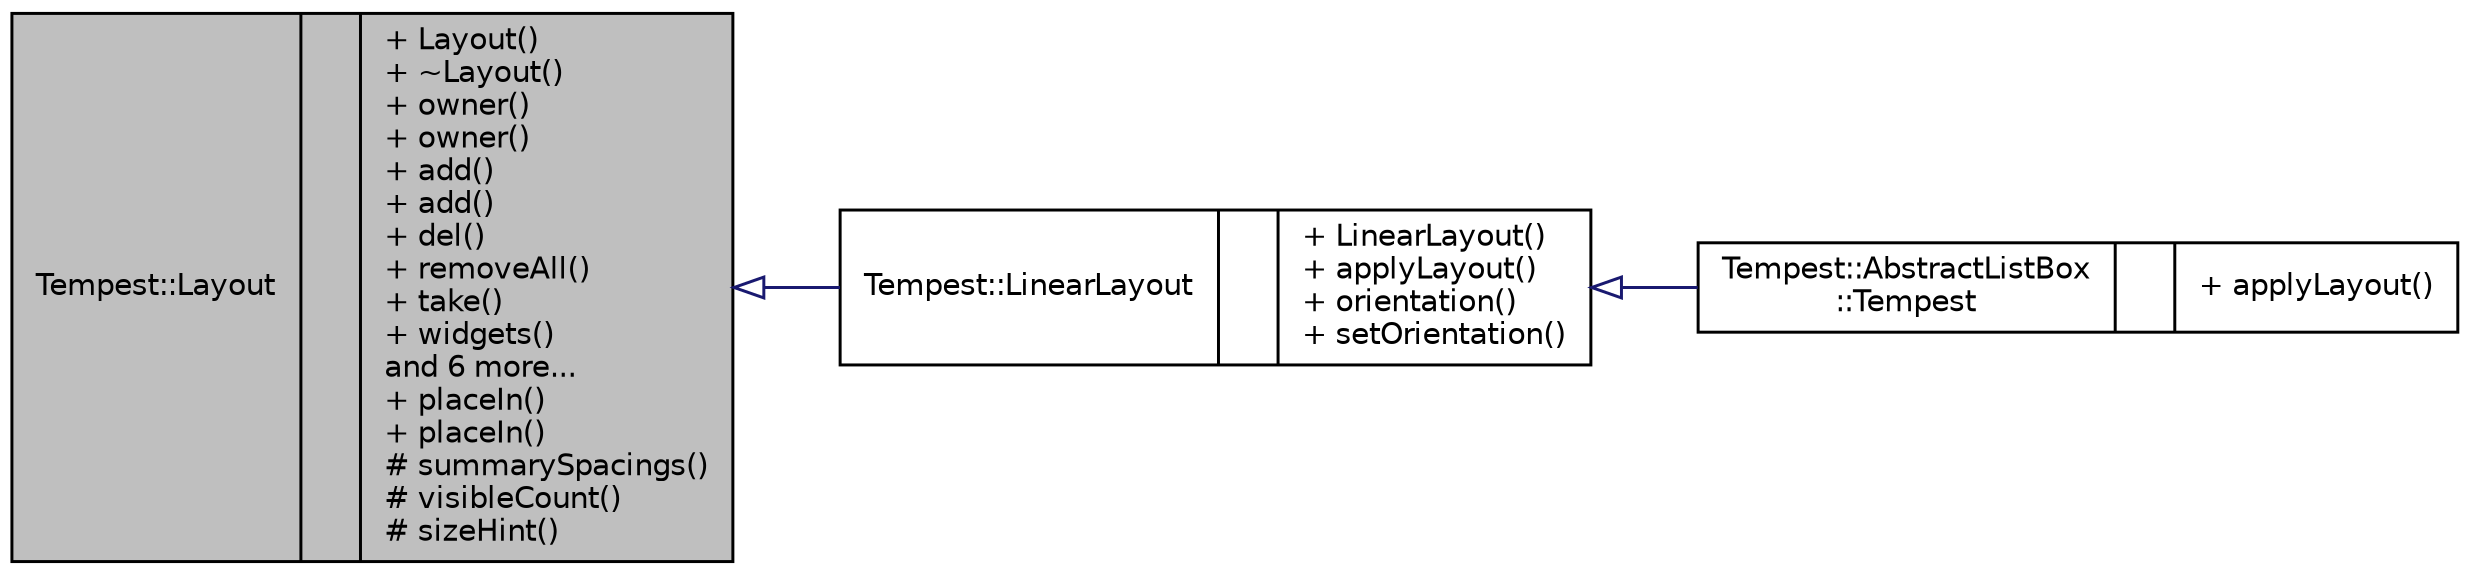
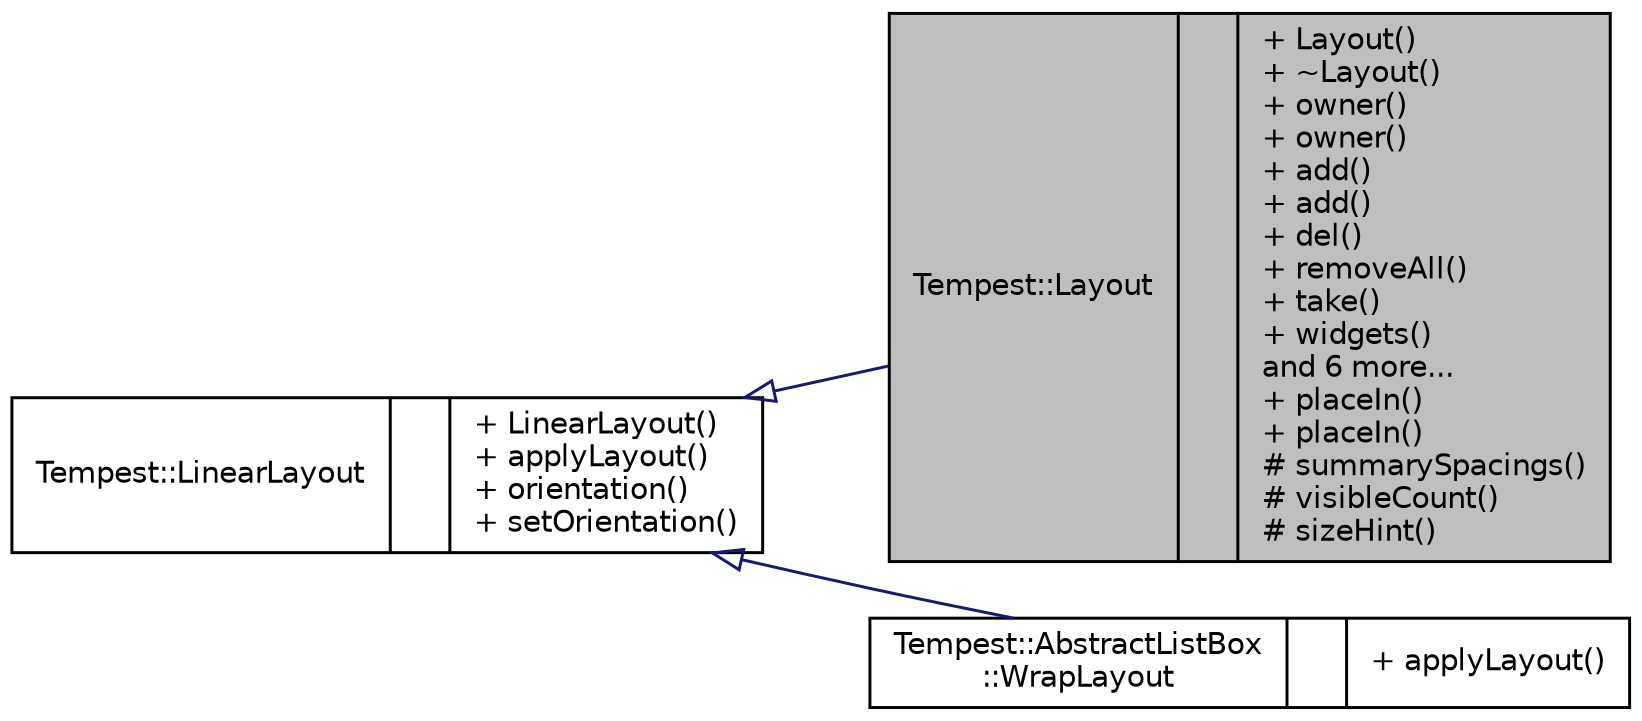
edge "Tempest::LinearLayout" -> "Tempest::Layout": reversed
node "Tempest::AbstractListBox": text "::Tempest" -> "::WrapLayout"
